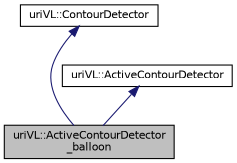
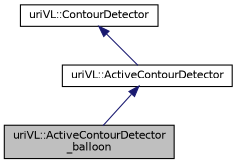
edge "uriVL::ActiveContourDetector _balloon" -> "uriVL::ContourDetector": now "uriVL::ActiveContourDetector" -> "uriVL::ContourDetector"
